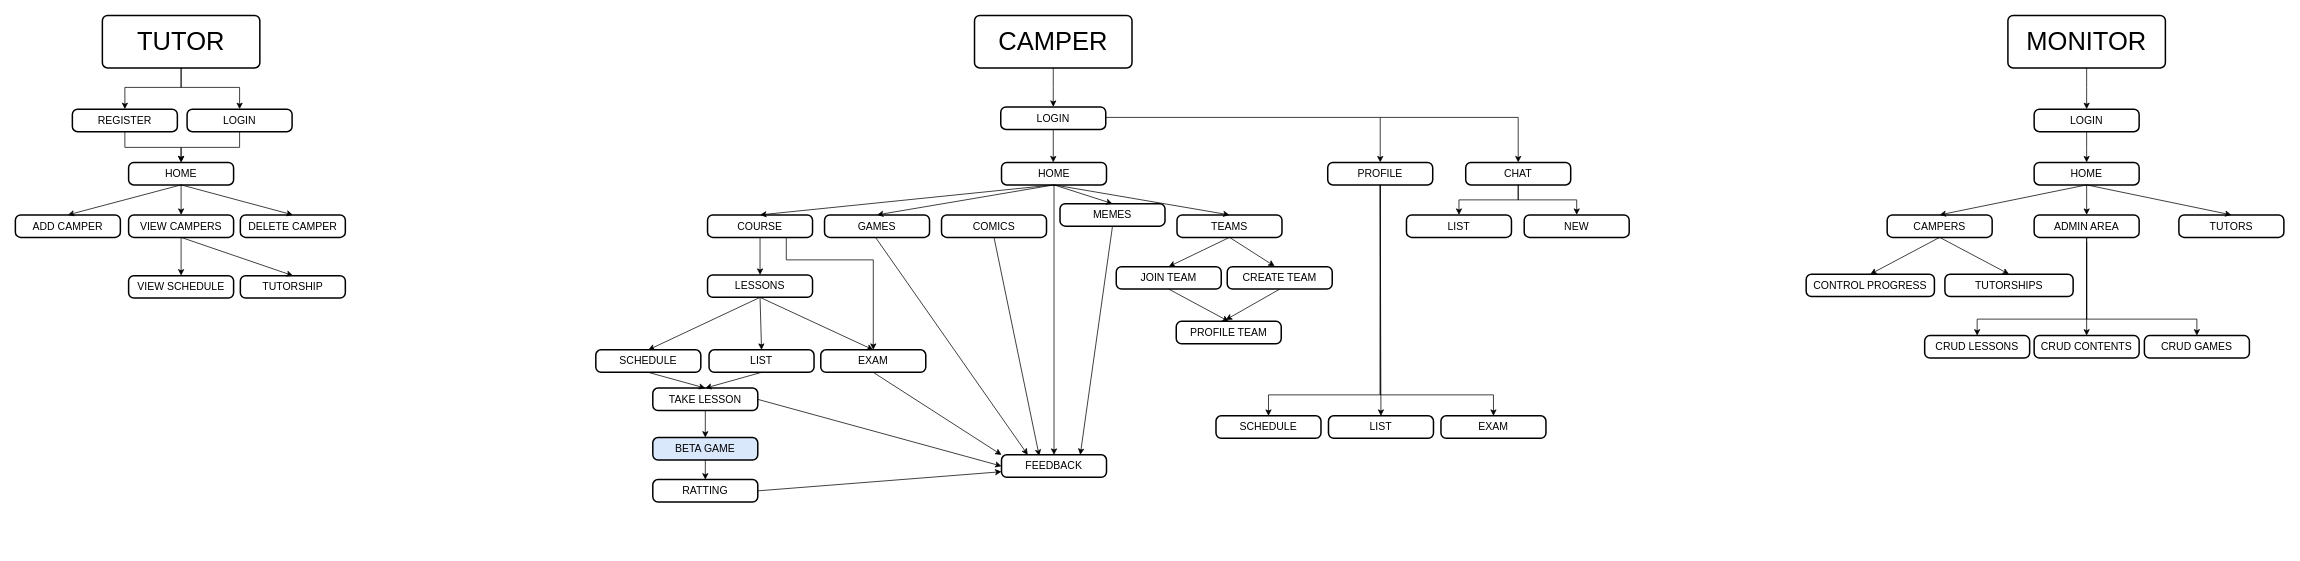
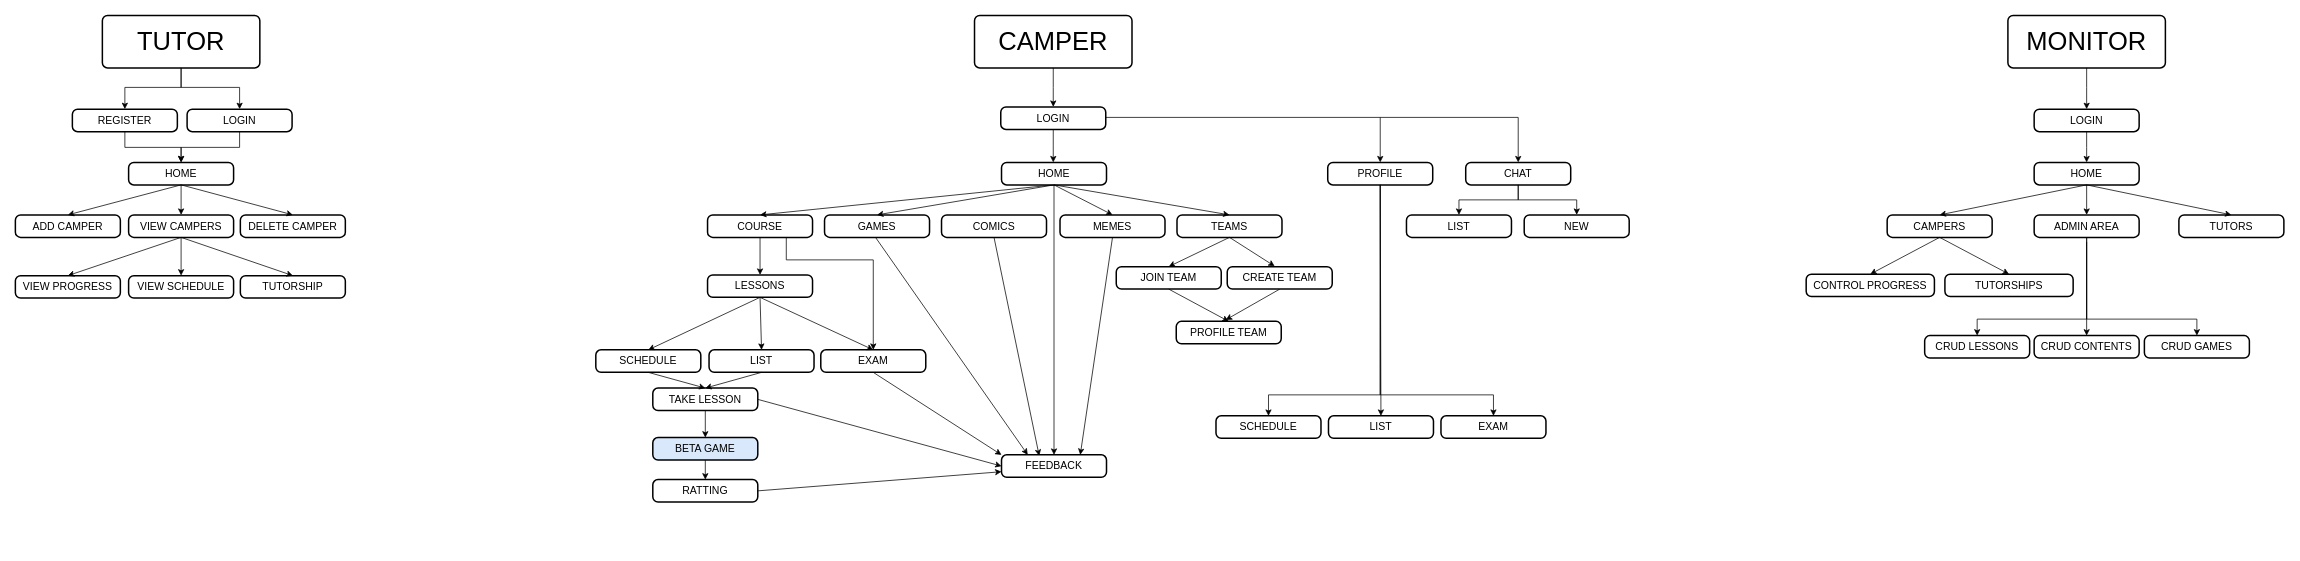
node "MEMES": moved (1113, 215) -> (1113, 226)
edge "VIEW CAMPERS" -> "VIEW PROGRESS": added
node "VIEW PROGRESS": added
